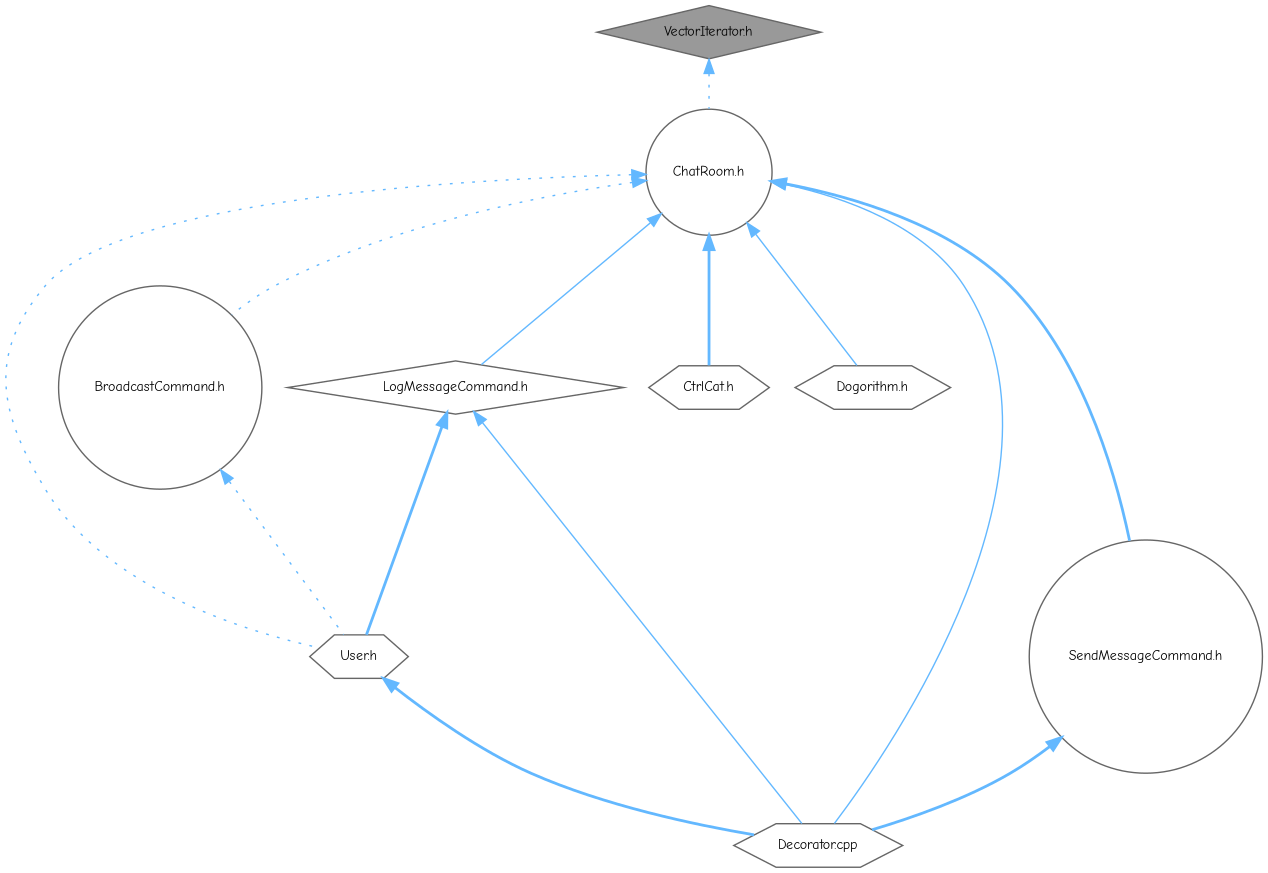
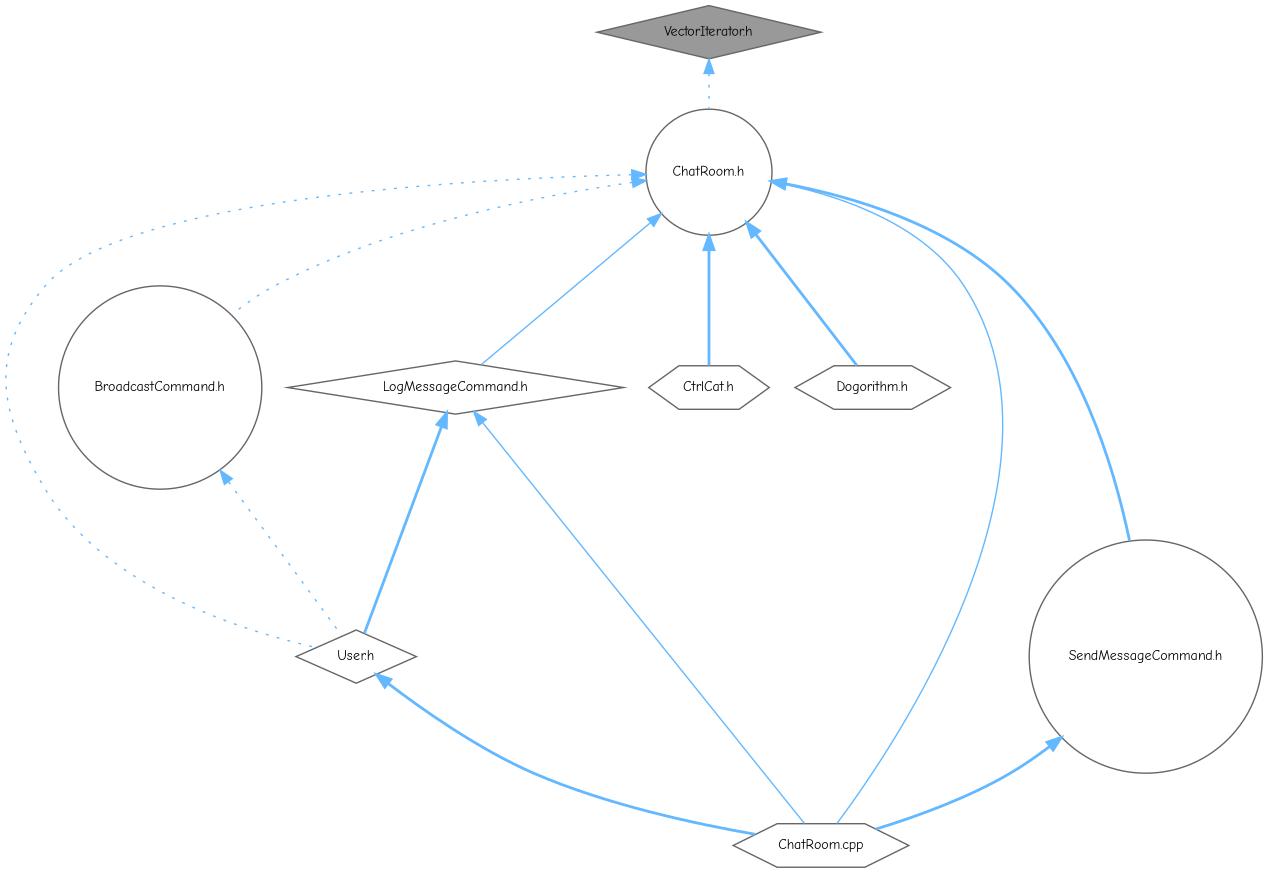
edge "Dogorithm.h" -> "ChatRoom.h": style solid -> bold
node "User.h": shape hexagon -> diamond
node "Decorator.cpp": label "Decorator.cpp" -> "ChatRoom.cpp"
